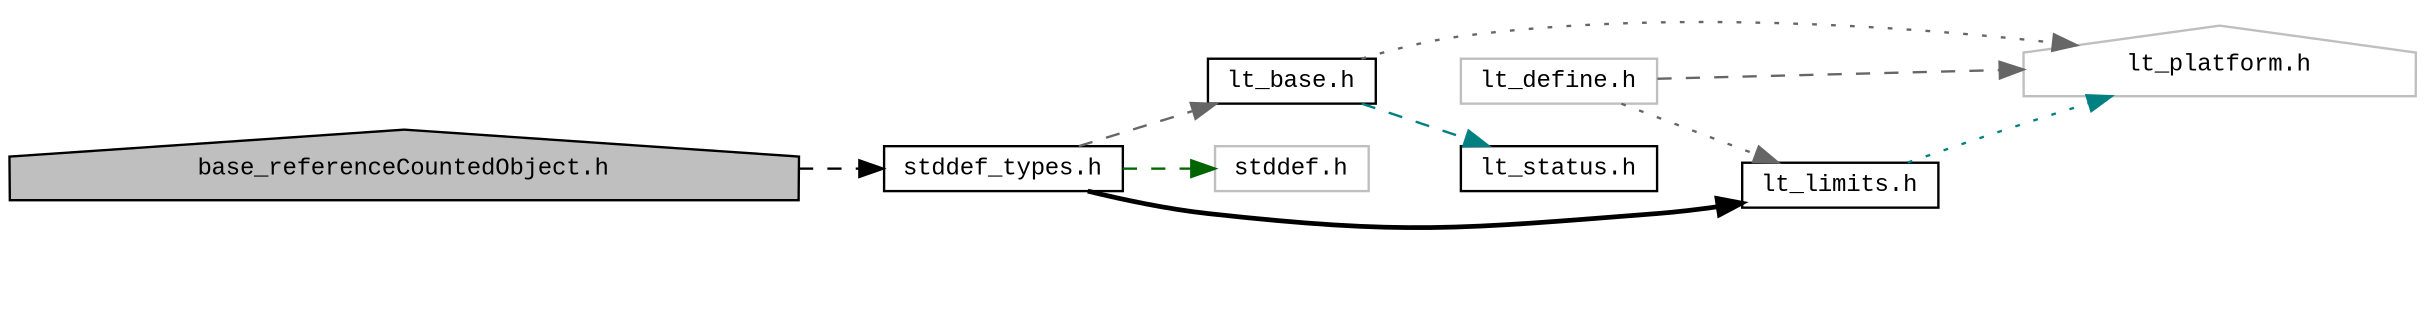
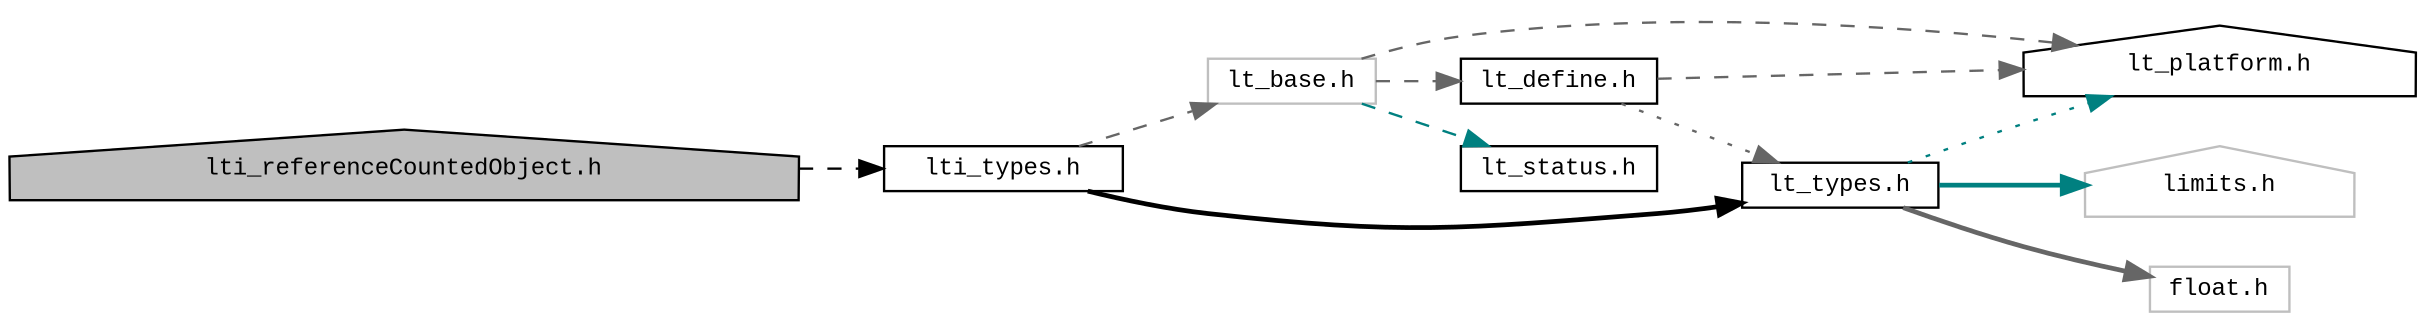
edge "lt_base.h" -> "lt_platform.h": style dotted -> dashed
node "lt_platform.h": color grey75 -> black
node "lt_base.h": color black -> grey75
edge "lt_base.h" -> "lt_define.h": added
node "lt_define.h": color grey75 -> black
node "base_referenceCountedObject.h": label "base_referenceCountedObject.h" -> "lti_referenceCountedObject.h"
node "stddef_types.h": label "stddef_types.h" -> "lti_types.h"
node "stddef.h": removed
node "lt_limits.h": label "lt_limits.h" -> "lt_types.h"
node "limits.h": added
node "float.h": added
